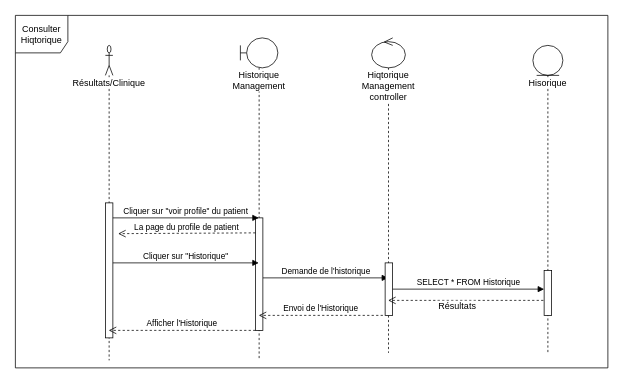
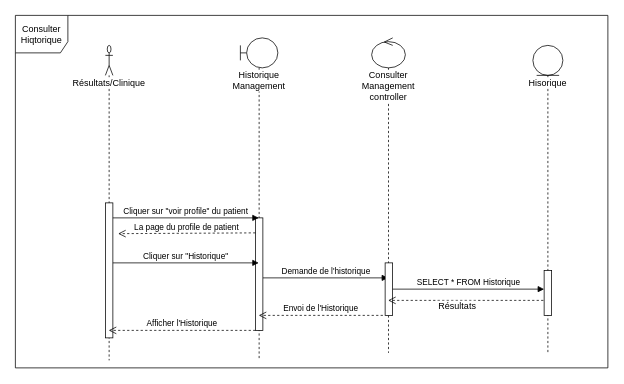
node "Hiqtorique Management controller": label "Hiqtorique Management controller" -> "Consulter Management controller"
